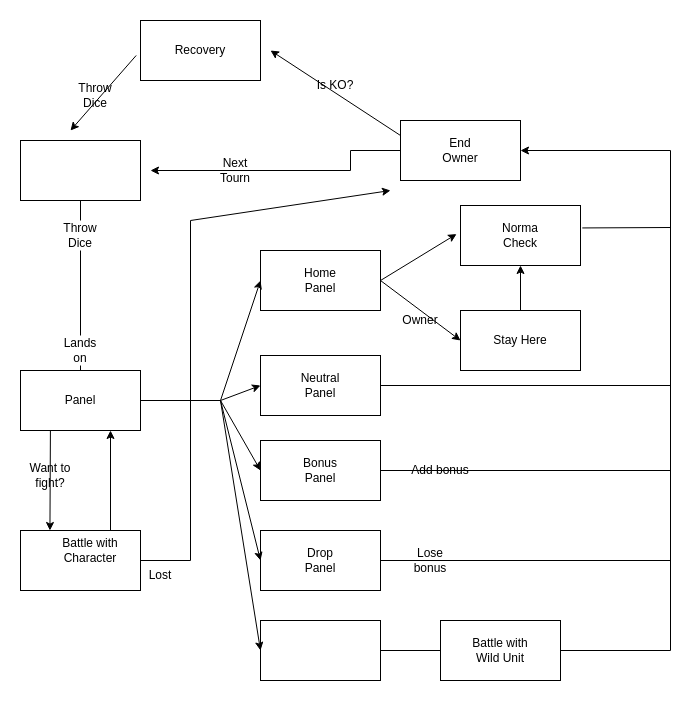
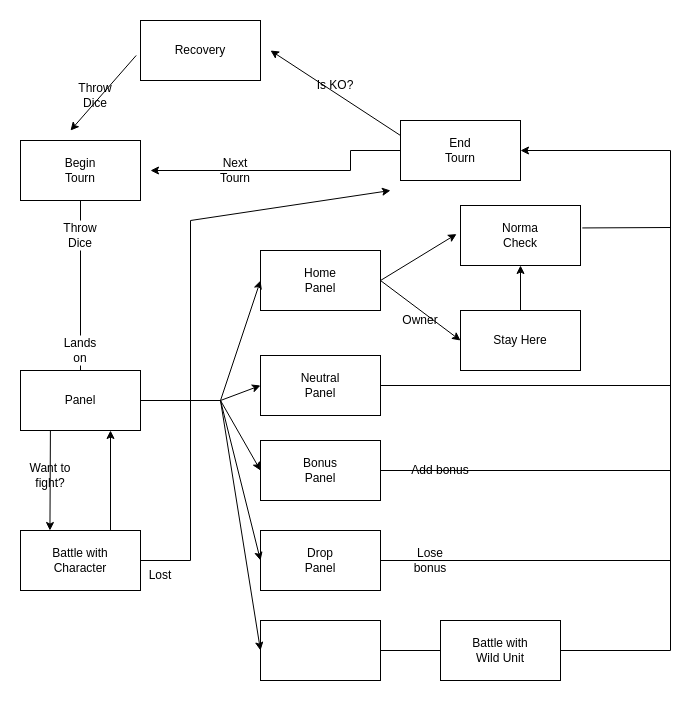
node "End Owner": label "End Owner" -> "End Tourn"
node "Begin Tourn": added
node "Battle with Character": moved (91, 551) -> (81, 561)
